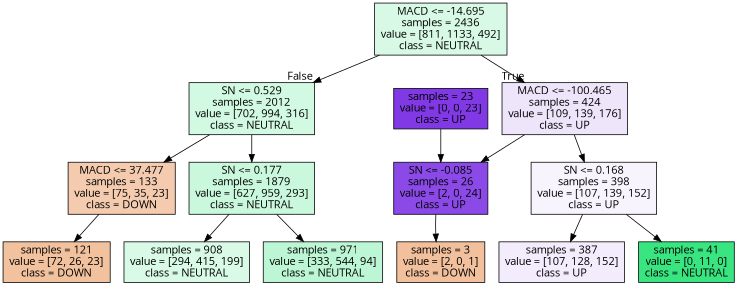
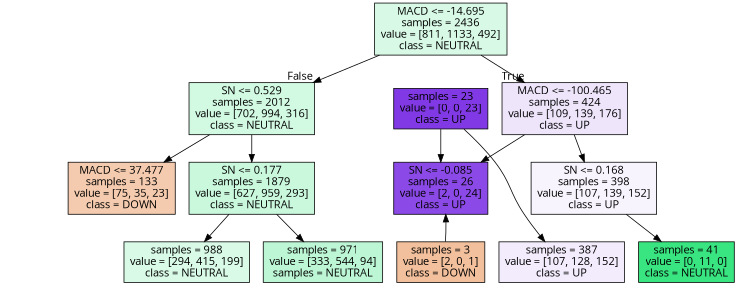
edge "SN <= -0.085 samples = 26 value = [2, 0, 24] class = UP" -> "samples = 3 value = [2, 0, 1] class = DOWN": reversed
edge "SN <= 0.168 samples = 398 value = [107, 139, 152] class = UP" -> "samples = 387 value = [107, 128, 152] class = UP": now "samples = 23 value = [0, 0, 23] class = UP" -> "samples = 387 value = [107, 128, 152] class = UP"
node "samples = 121 value = [72, 26, 23] class = DOWN": removed
node "samples = 908 value = [294, 415, 199] class = NEUTRAL": label "samples = 908 value = [294, 415, 199] class = NEUTRAL" -> "samples = 988 value = [294, 415, 199] class = NEUTRAL"
node "samples = 971 value = [333, 544, 94] class = NEUTRAL": label "samples = 971 value = [333, 544, 94] class = NEUTRAL" -> "samples = 971 value = [333, 544, 94] samples = NEUTRAL"
